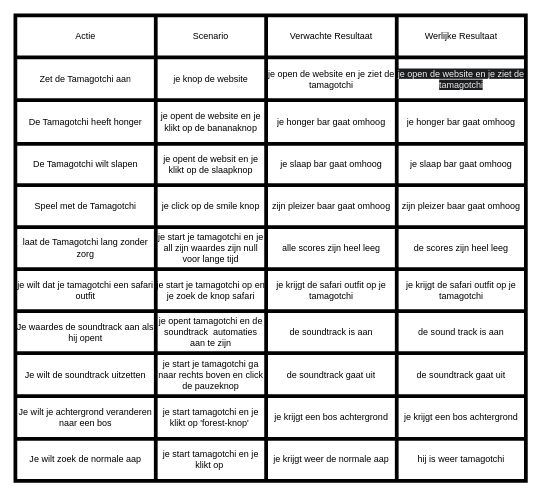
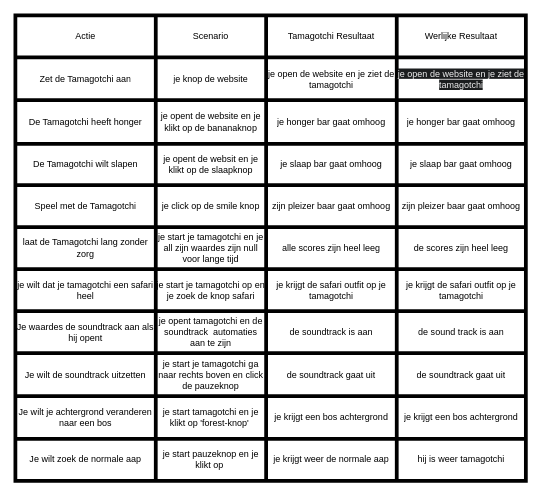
node "Verwachte Resultaat": label "Verwachte Resultaat" -> "Tamagotchi Resultaat"
node "je wilt dat je tamagotchi een safari outfit": label "je wilt dat je tamagotchi een safari outfit" -> "je wilt dat je tamagotchi een safari heel"
node "je start tamagotchi en je klikt op": label "je start tamagotchi en je klikt op" -> "je start pauzeknop en je klikt op"
